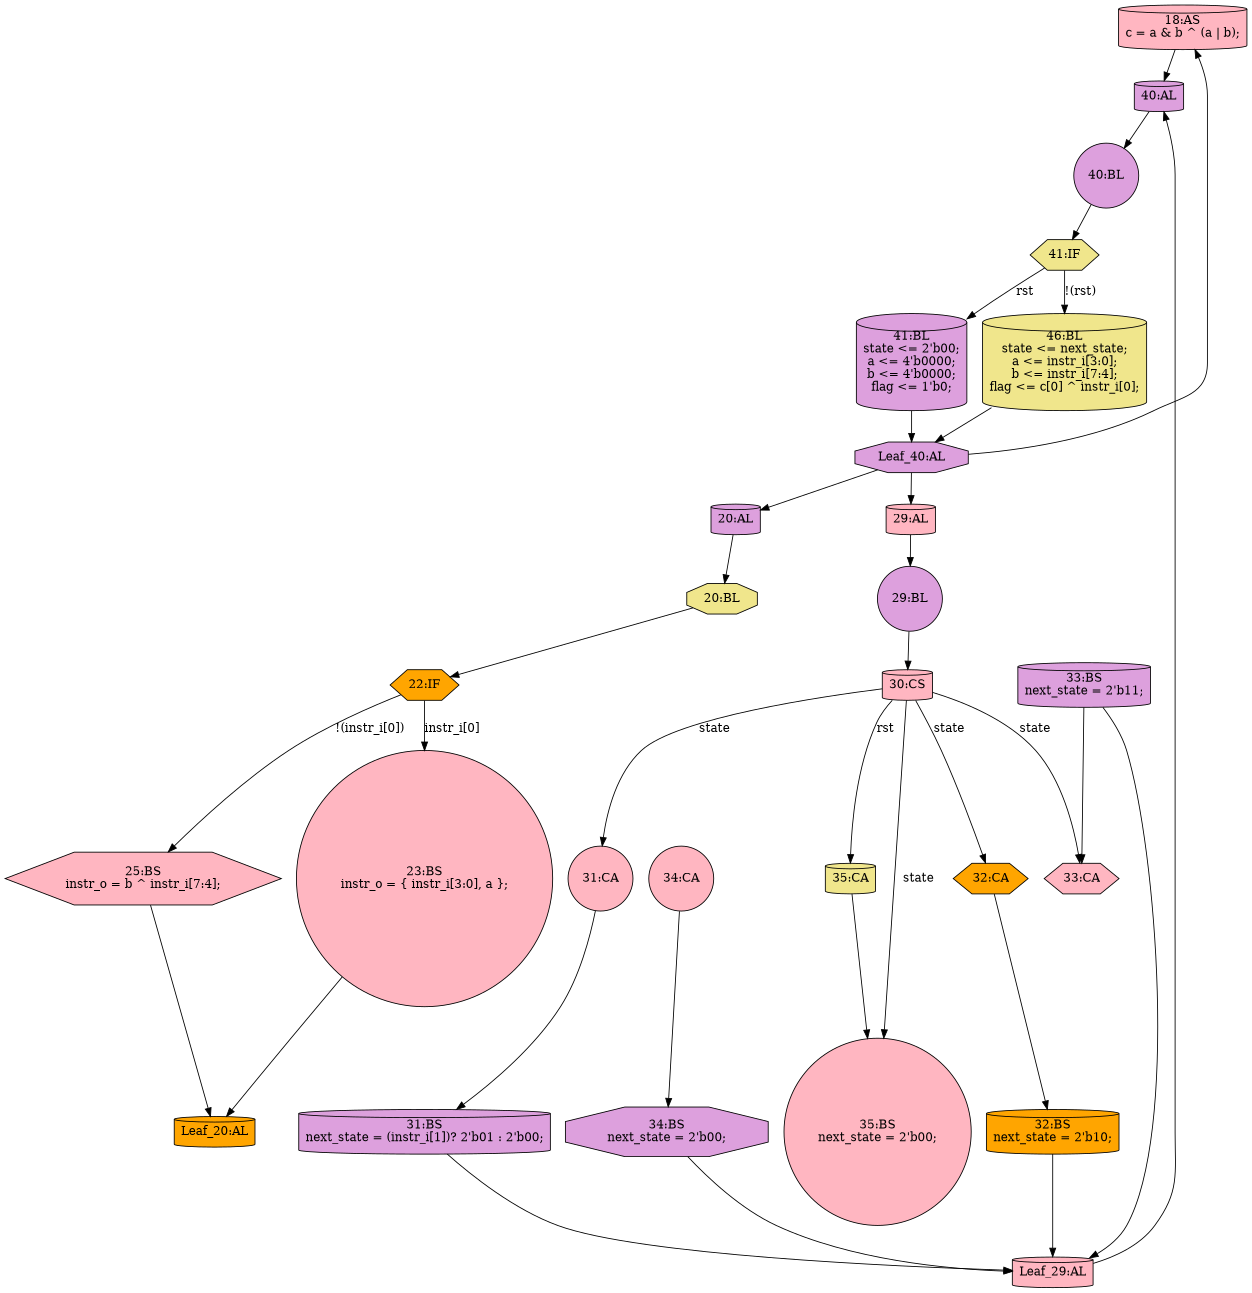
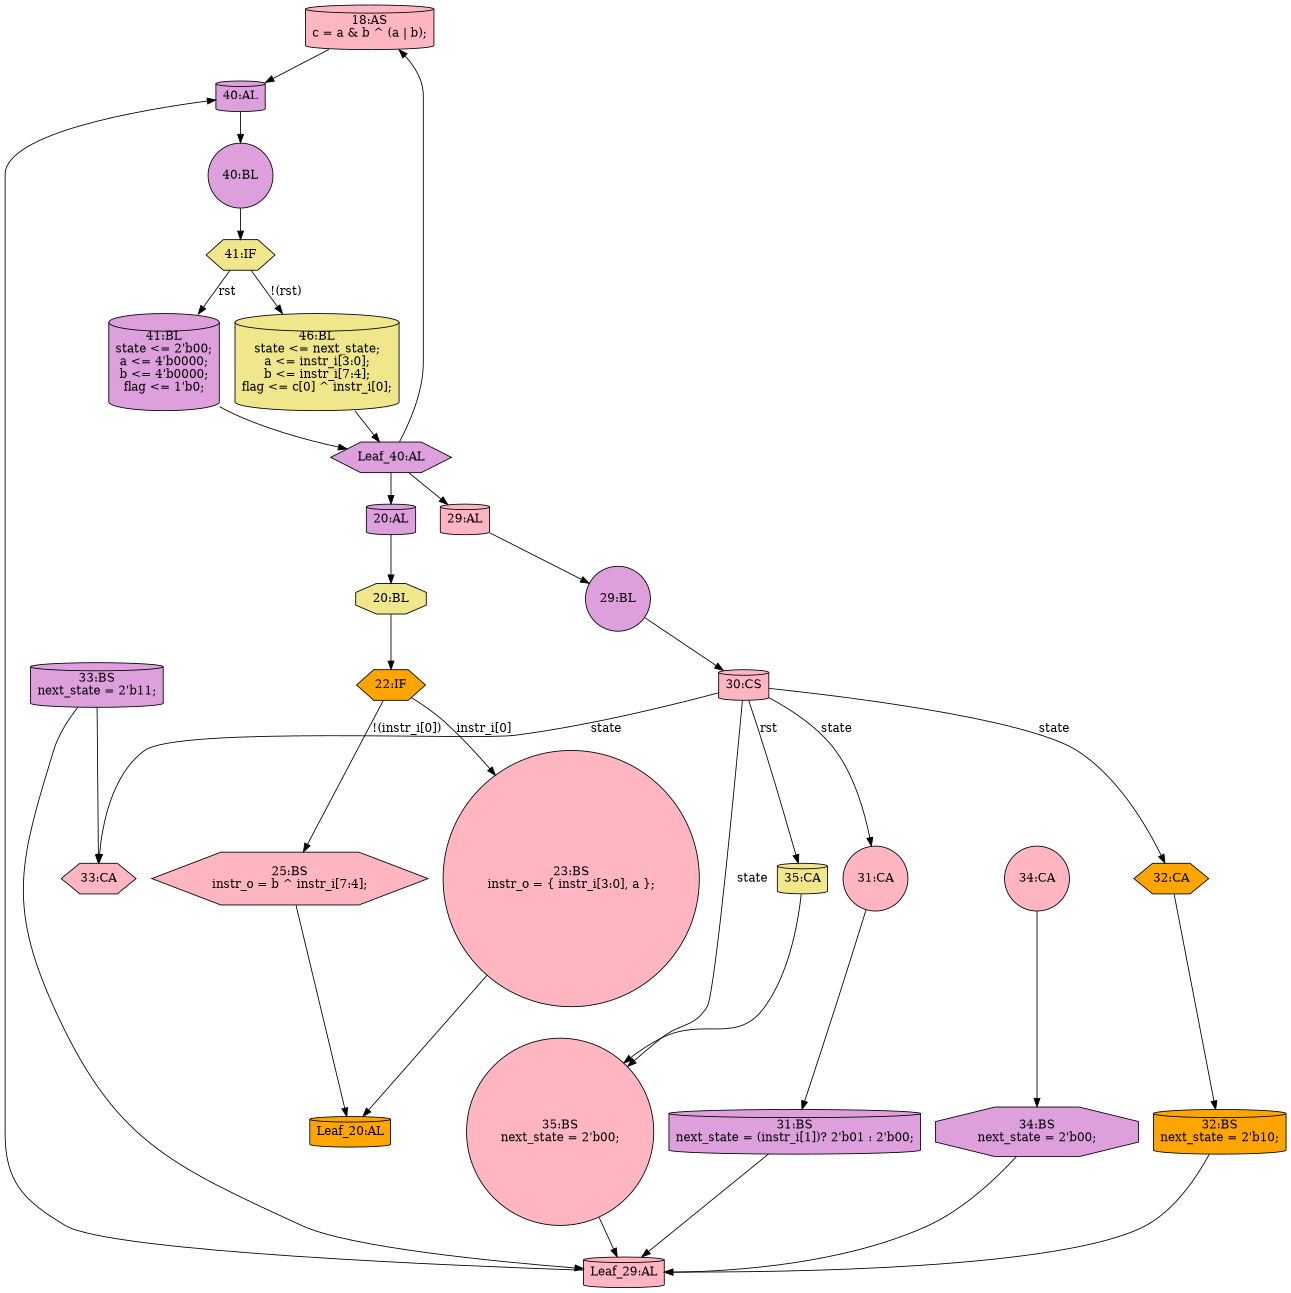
node "Leaf_40:AL": shape octagon -> hexagon
edge "35:BS next_state = 2'b00;" -> "Leaf_29:AL": added
